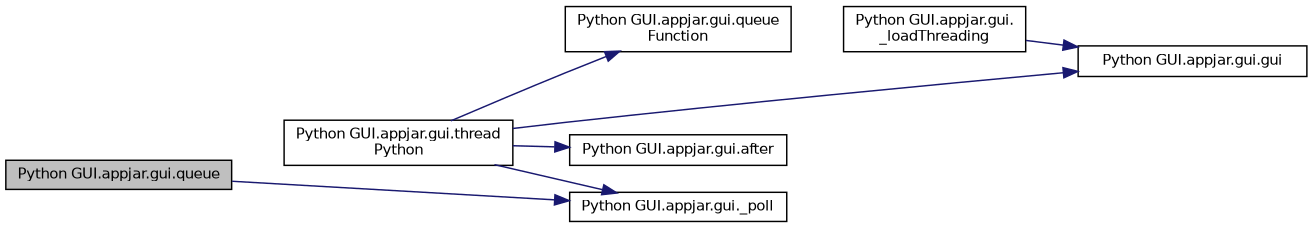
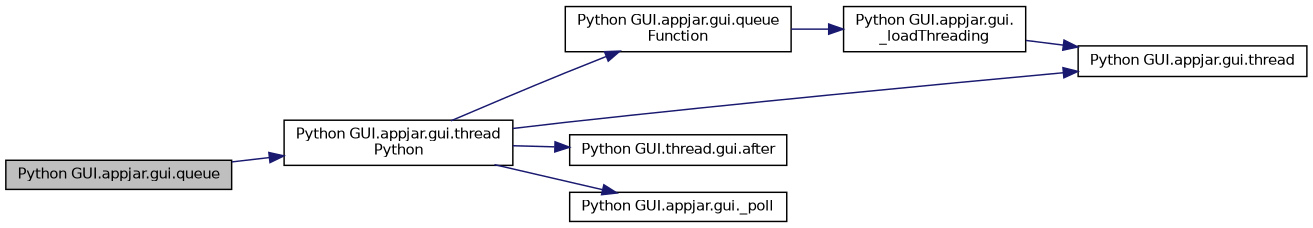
edge "Python GUI.appjar.gui.queue Function" -> "Python GUI.appjar.gui. _loadThreading": added
node "Python GUI.appjar.gui.gui": label "Python GUI.appjar.gui.gui" -> "Python GUI.appjar.gui.thread"
node "Python GUI.appjar.gui.after": label "Python GUI.appjar.gui.after" -> "Python GUI.thread.gui.after"
edge "Python GUI.appjar.gui.queue" -> "Python GUI.appjar.gui._poll": now "Python GUI.appjar.gui.queue" -> "Python GUI.appjar.gui.thread Python"
